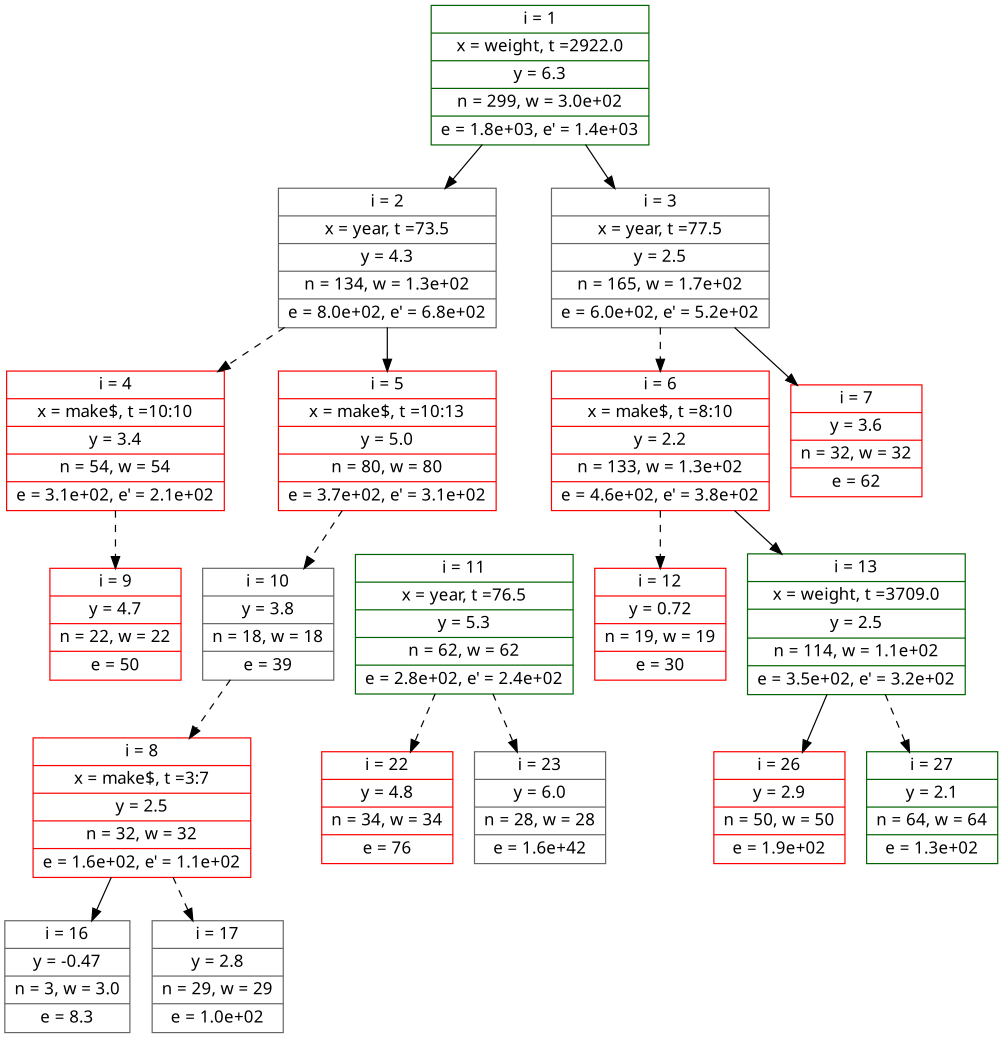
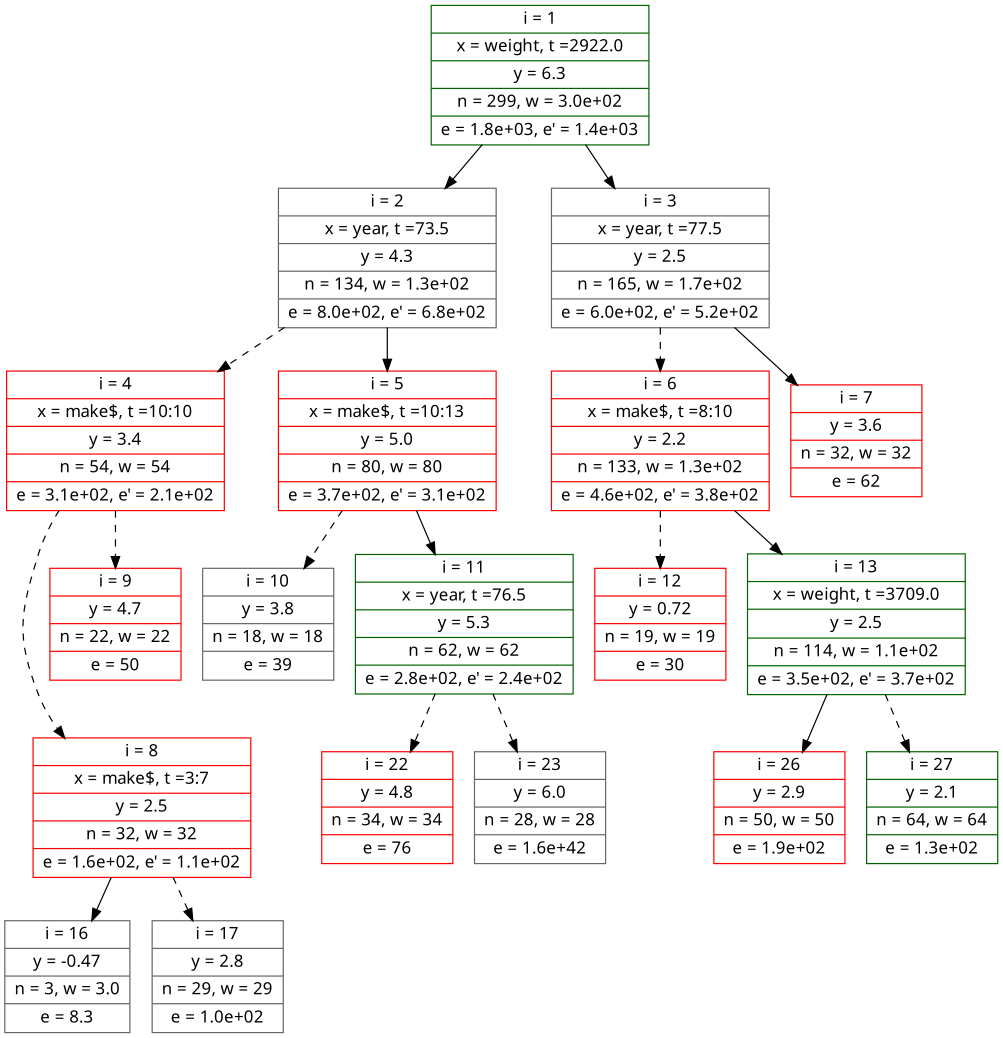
edge "i = 5" -> "i = 11": added
node "i = 13": text "e = 3.5e+02, e' = 3.2e+02" -> "e = 3.5e+02, e' = 3.7e+02"
edge "i = 10" -> "i = 8": now "i = 4" -> "i = 8"
